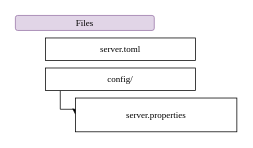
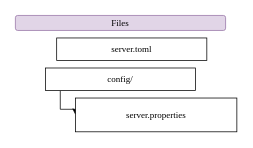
node "Files": size 139x15 -> 210x15
node "server.toml": moved (120, 49) -> (132, 49)
